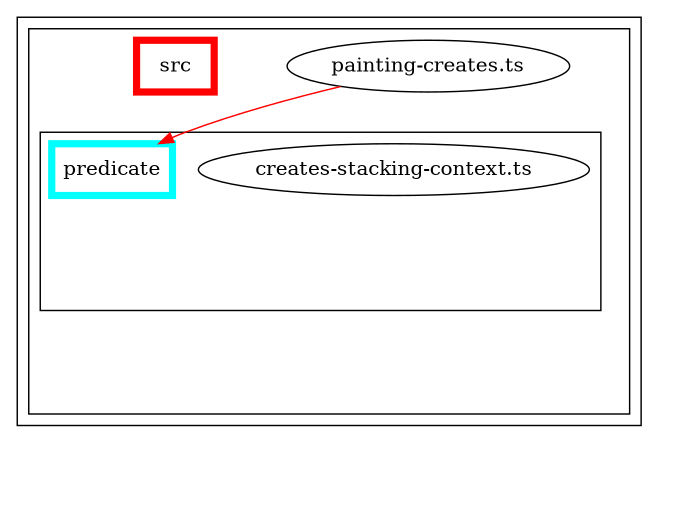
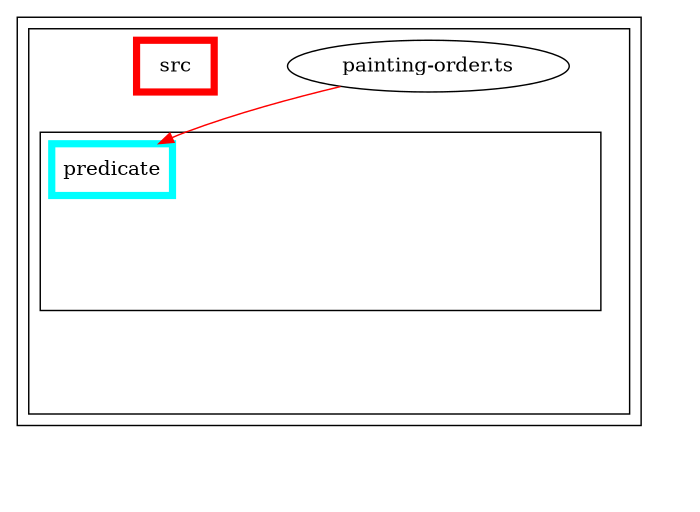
node "painting-creates.ts": label "painting-creates.ts" -> "painting-order.ts"
node "creates-stacking-context.ts": removed
